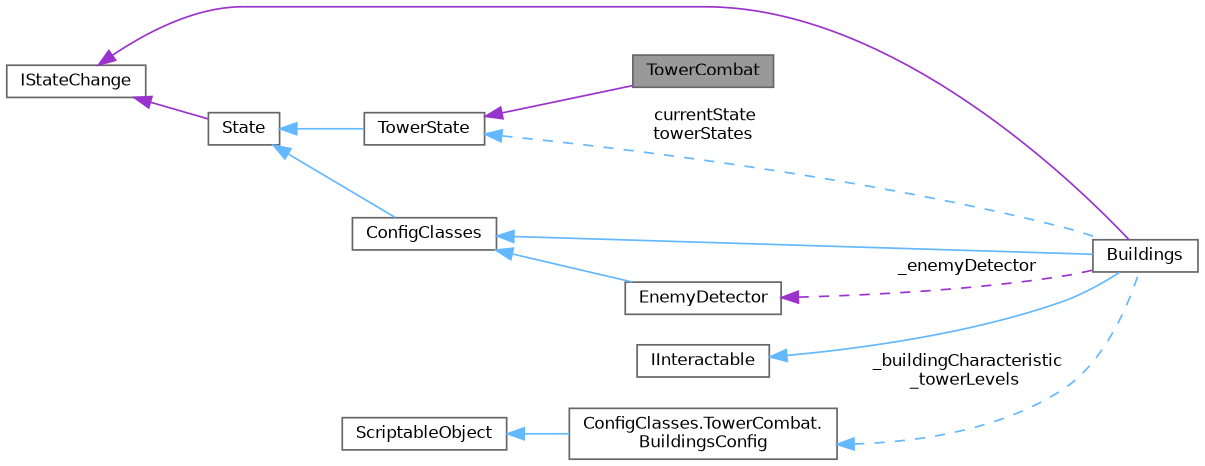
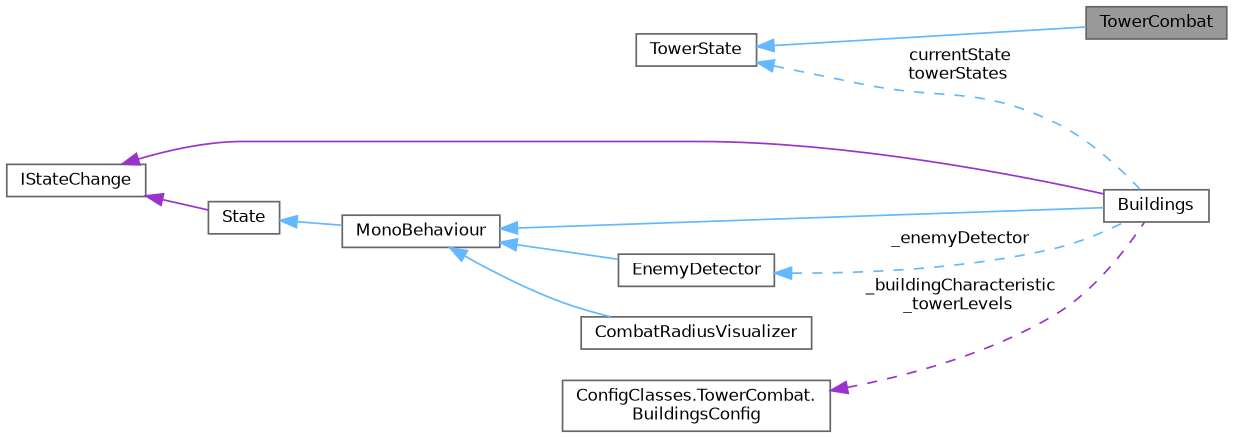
edge "TowerCombat" -> "TowerState": color darkorchid3 -> steelblue1
edge "TowerState" -> "State": removed
node "ConfigClasses": label "ConfigClasses" -> "MonoBehaviour"
edge "Buildings" -> "EnemyDetector": color darkorchid3 -> steelblue1
node "CombatRadiusVisualizer": added
node "IInteractable": removed
edge "Buildings" -> "ConfigClasses.TowerCombat. BuildingsConfig": color steelblue1 -> darkorchid3
node "ScriptableObject": removed
